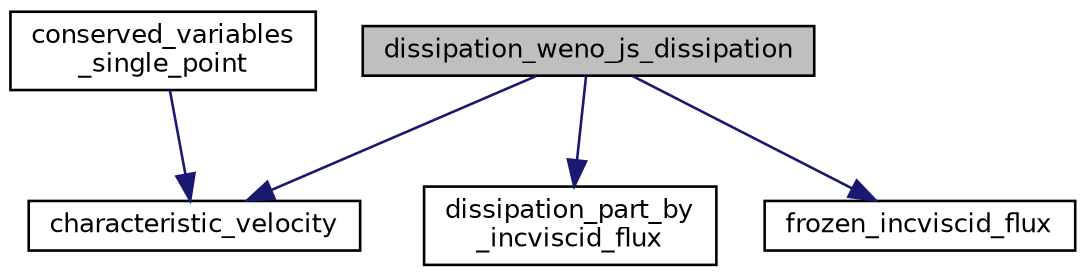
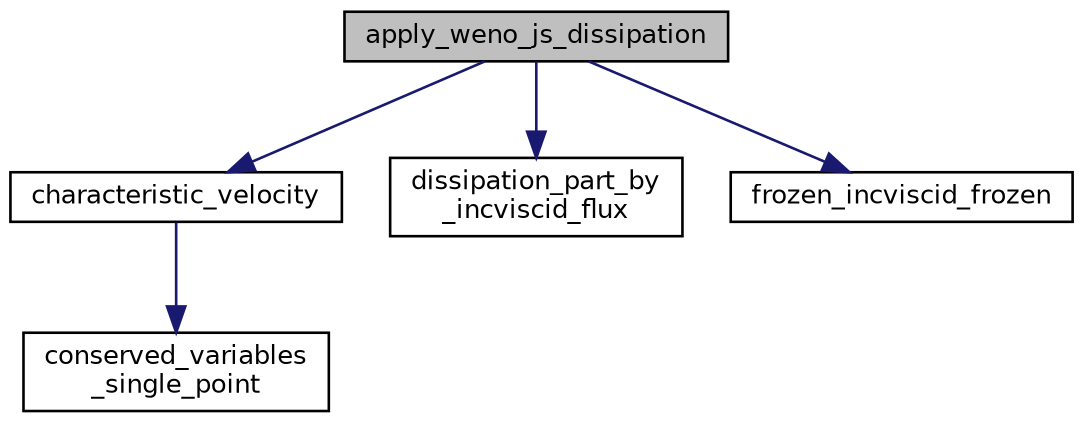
node "dissipation_weno_js_dissipation": label "dissipation_weno_js_dissipation" -> "apply_weno_js_dissipation"
edge "conserved_variables _single_point" -> "characteristic_velocity": reversed
node "frozen_incviscid_flux": label "frozen_incviscid_flux" -> "frozen_incviscid_frozen"
